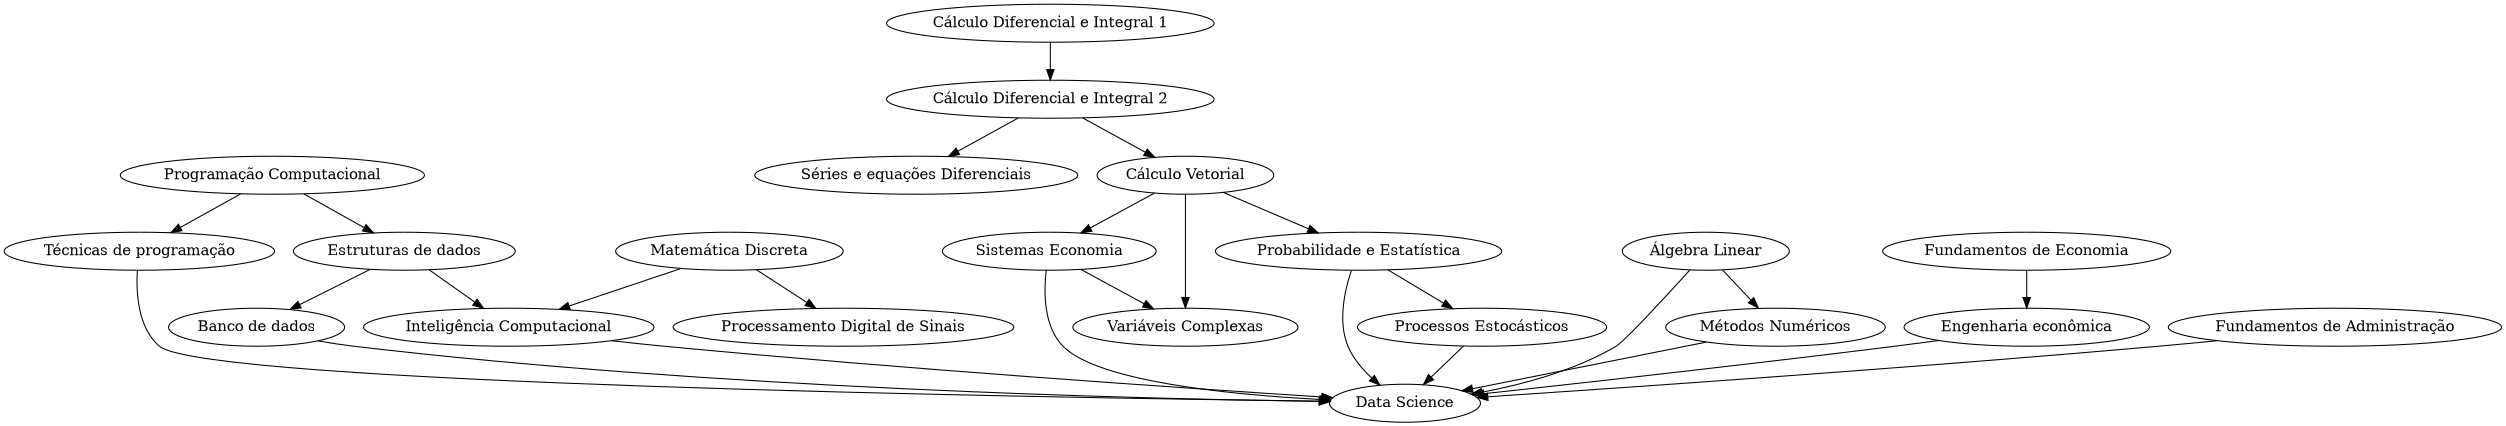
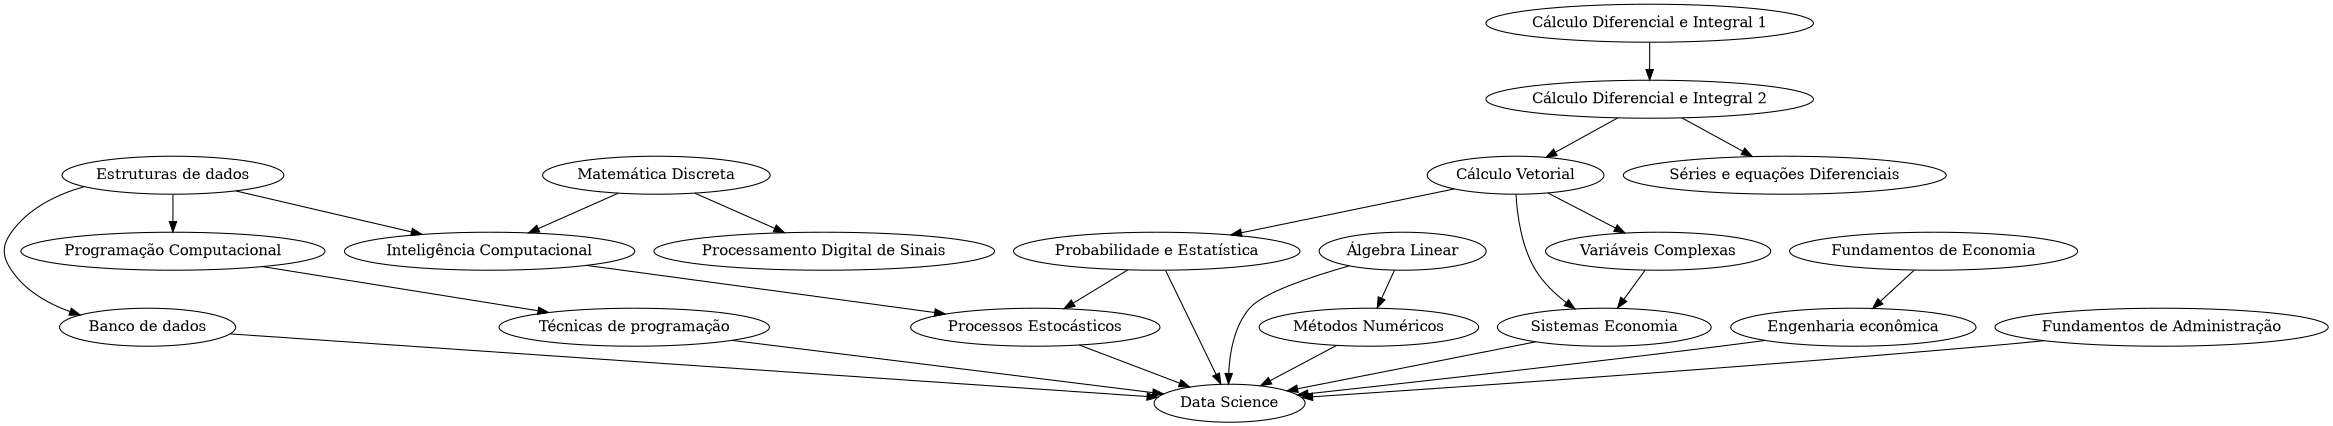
edge "Programação Computacional" -> "Estruturas de dados": reversed
edge "Sistemas Economia" -> "Variáveis Complexas": reversed
edge "Inteligência Computacional" -> "Data Science": now "Inteligência Computacional" -> "Processos Estocásticos"
